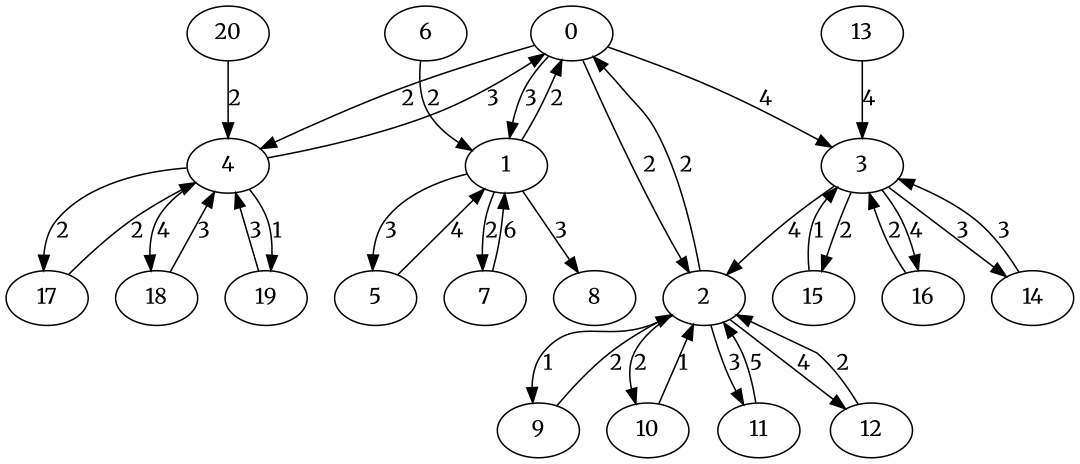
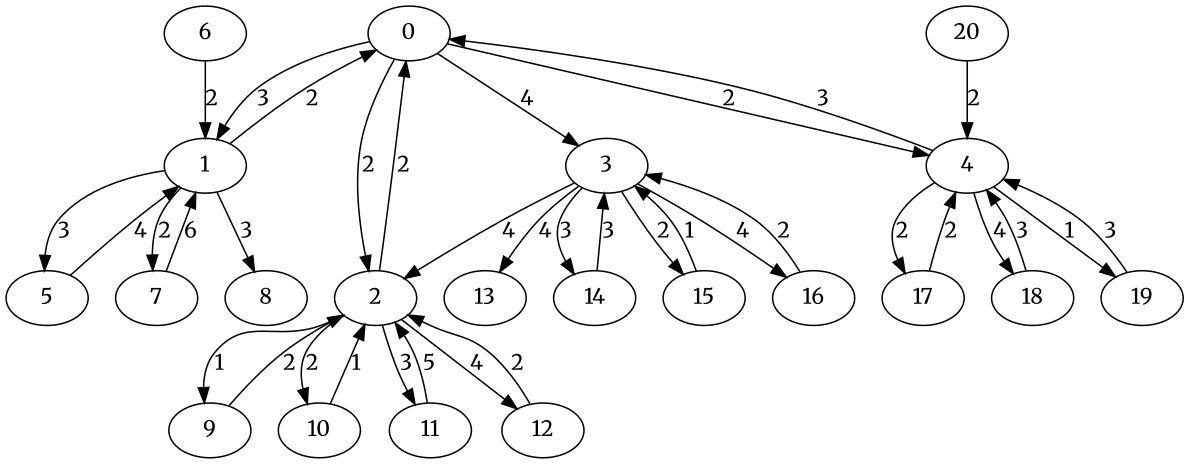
edge "13" -> "3": reversed
